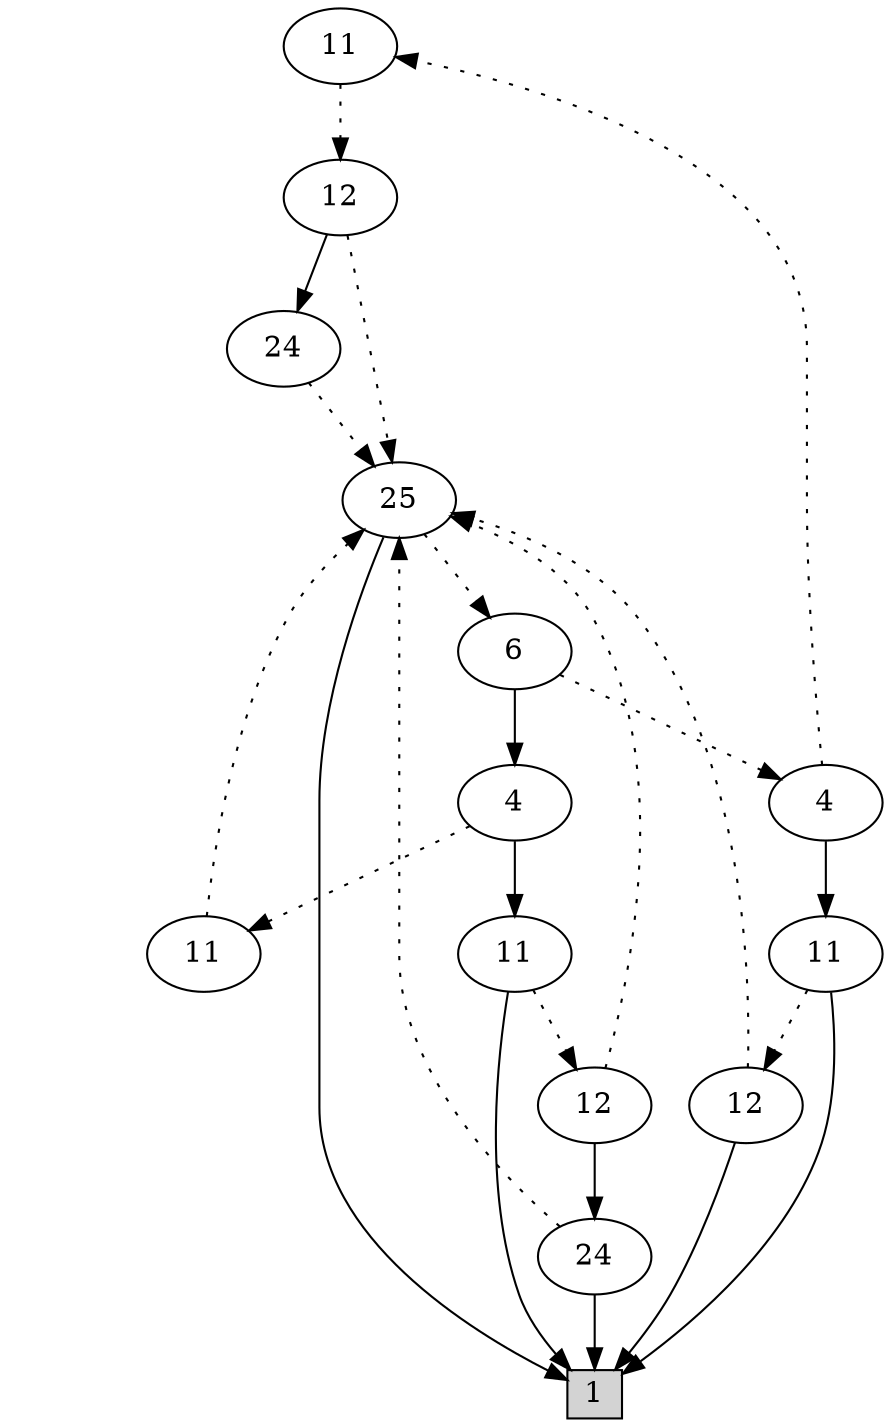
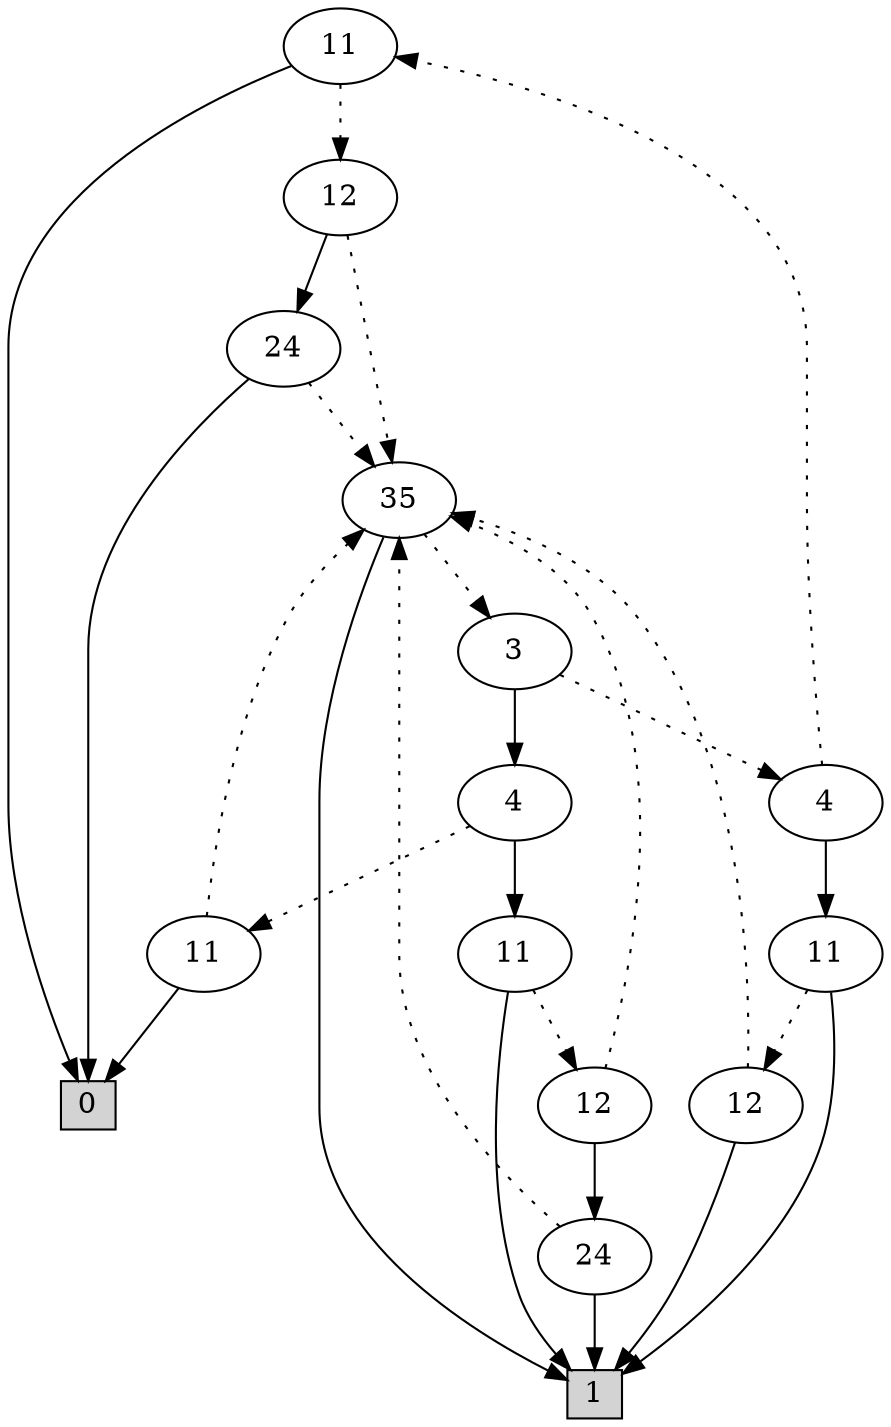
node "25": label "25" -> "35"
node "6": label "6" -> "3"
node "0": added
